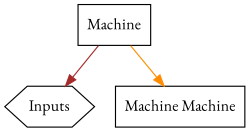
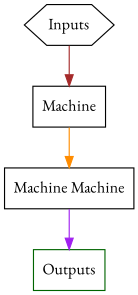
edge "Machine" -> "Inputs": reversed
node "Outputs": added
